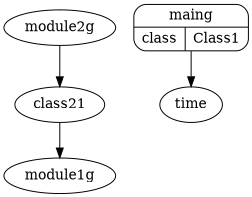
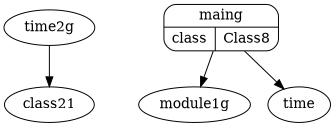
node "module2g": label "module2g" -> "time2g"
node "maing": text "Class1" -> "Class8"
edge "class21" -> "module1g": now "maing" -> "module1g"
